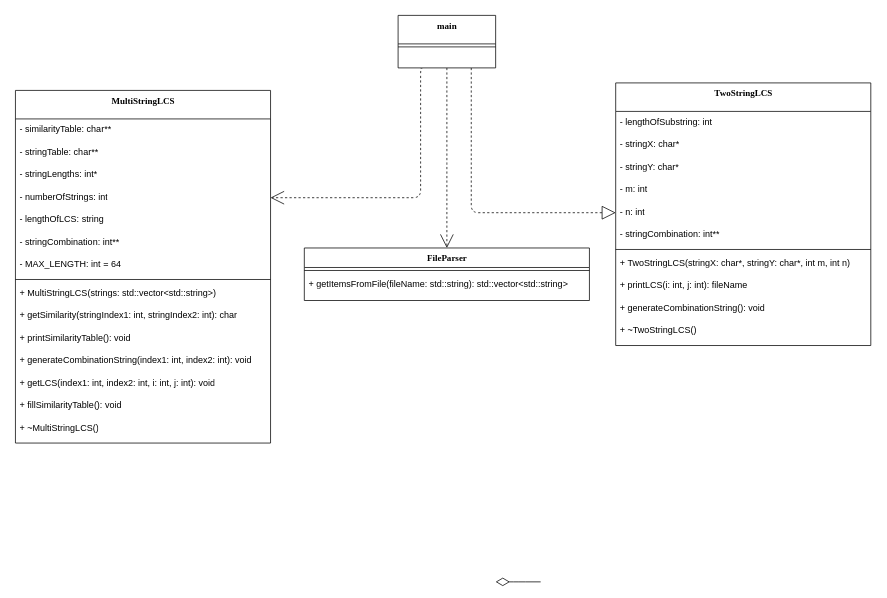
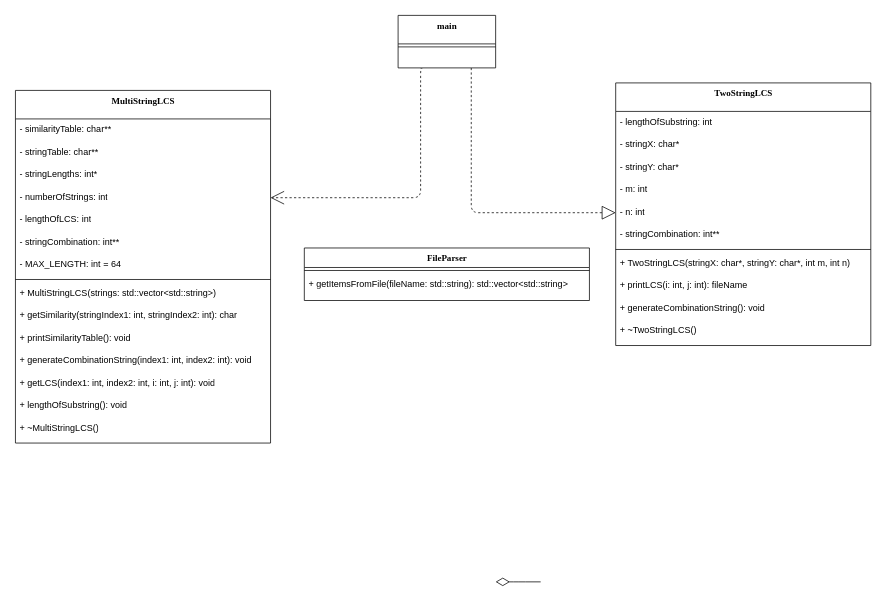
edge "main" -> "FileParser": removed
node "- lengthOfLCS: string": label "- lengthOfLCS: string" -> "- lengthOfLCS: int"
node "+ fillSimilarityTable(): void": label "+ fillSimilarityTable(): void" -> "+ lengthOfSubstring(): void"
